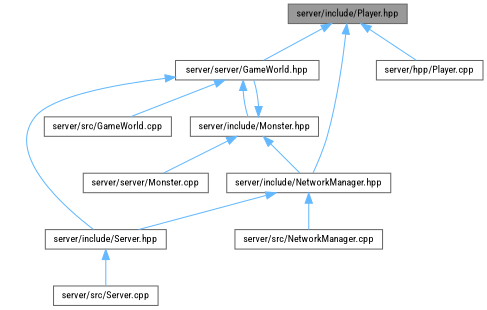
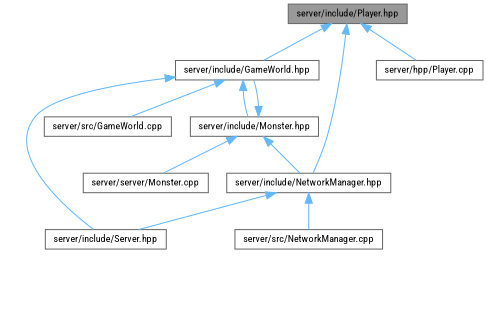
node "server/server/GameWorld.hpp": label "server/server/GameWorld.hpp" -> "server/include/GameWorld.hpp"
node "server/src/Server.cpp": removed
